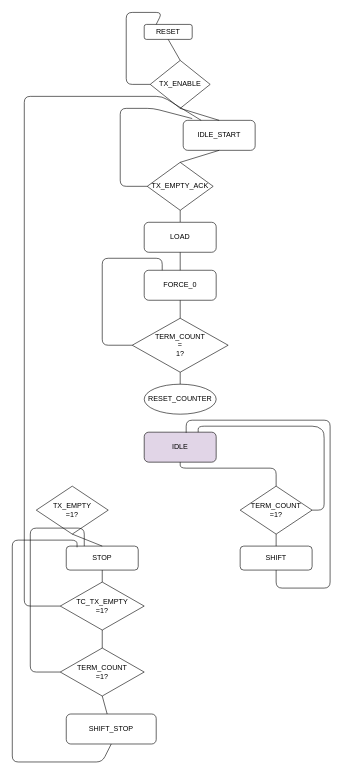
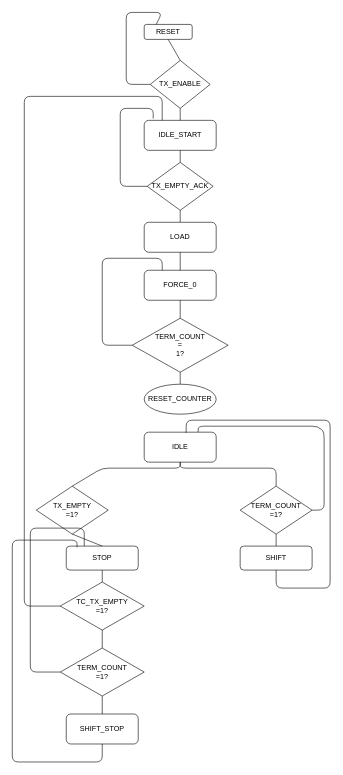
node "IDLE_START": moved (219, 135) -> (180, 135)
node "IDLE": fillcolor #e1d5e7 -> #ffffff
edge "IDLE" -- "TX_EMPTY =1?": added
node "SHIFT_STOP": size 90x30 -> 72x30
